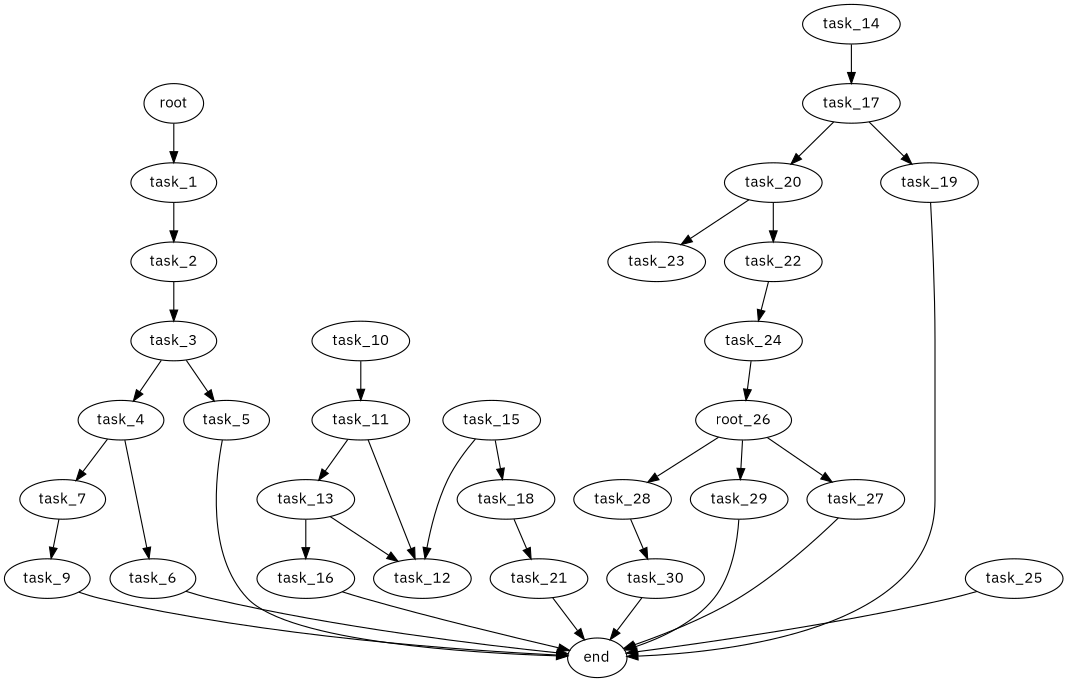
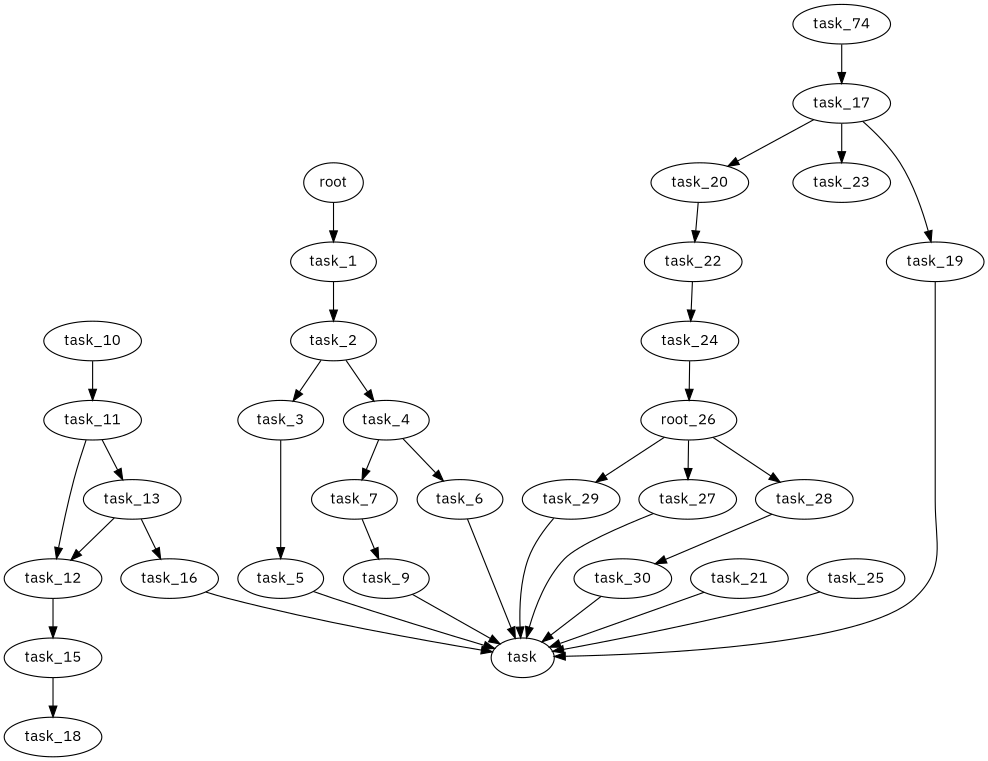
node "task_14": label "task_14" -> "task_74"
edge "task_20" -> "task_23": now "task_17" -> "task_23"
edge "task_3" -> "task_4": now "task_2" -> "task_4"
edge "task_15" -> "task_12": reversed
edge "task_18" -> "task_21": removed
node "end": label "end" -> "task"
